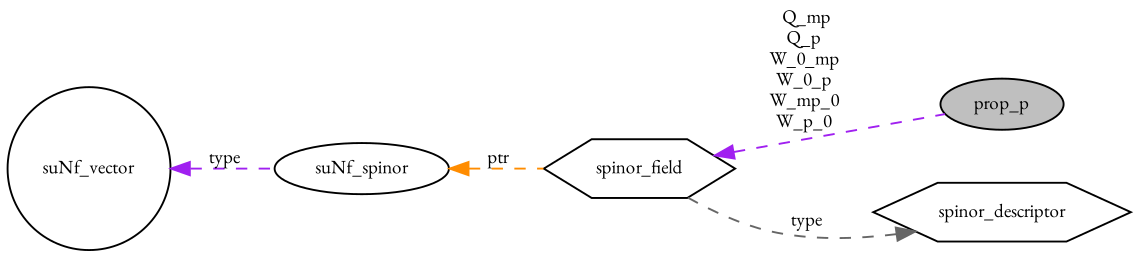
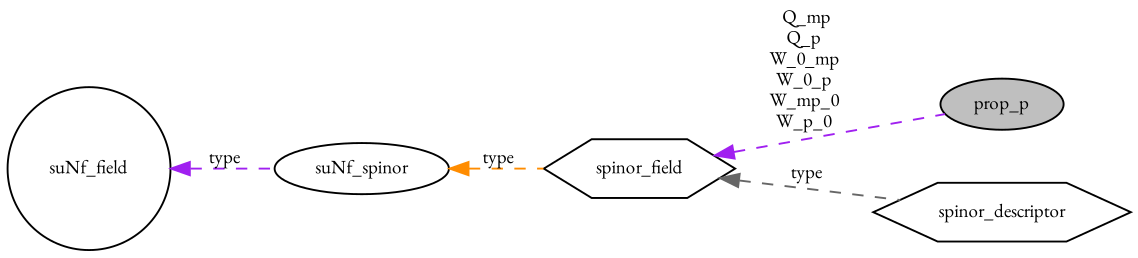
edge "spinor_field" -> "suNf_spinor": label " ptr" -> " type"
node "suNf_vector": label "suNf_vector" -> "suNf_field"
edge "spinor_field" -> "spinor_descriptor": reversed
